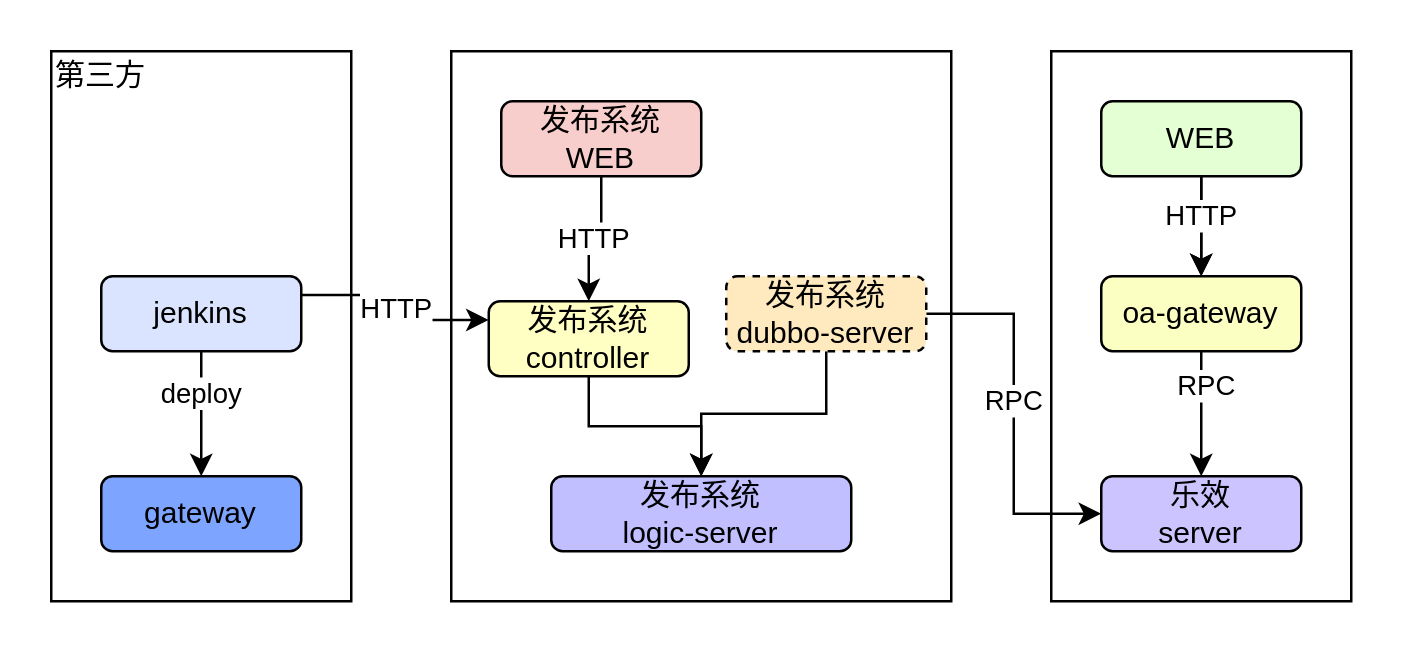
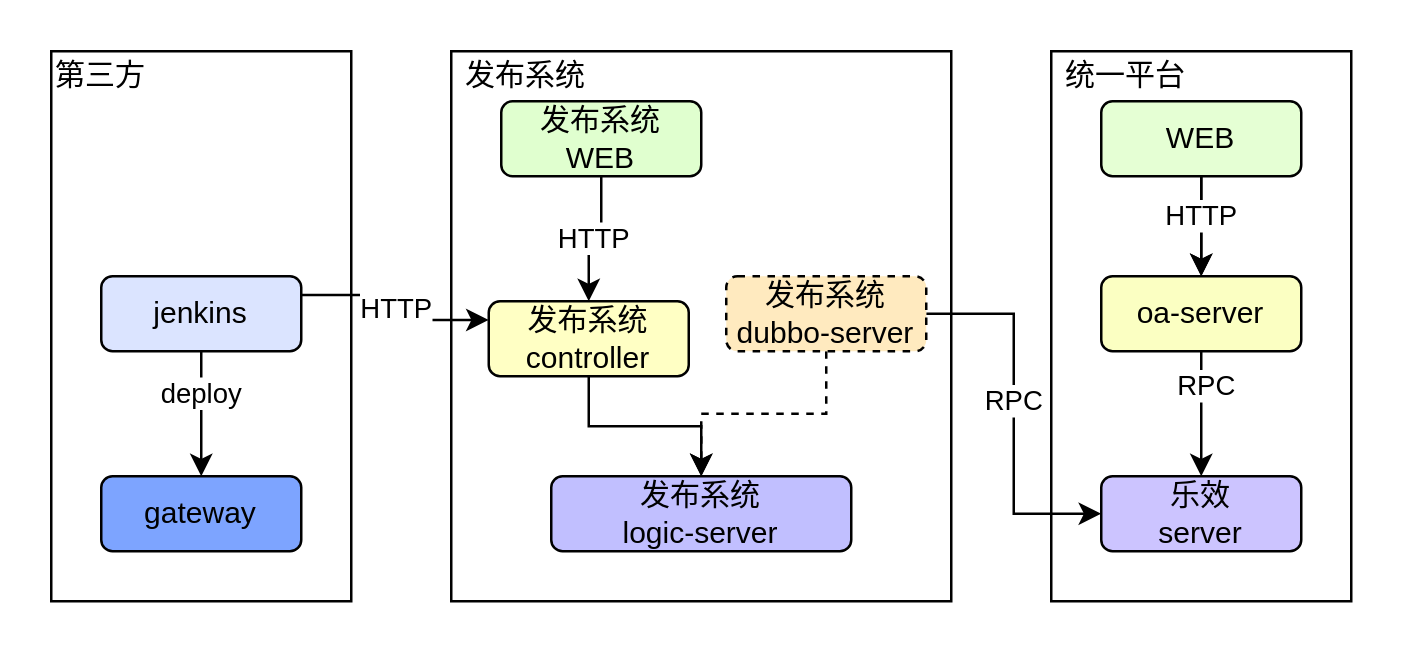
node "发布系统": added
node "统一平台": added
node "发布系统 WEB": fillcolor #f8cecc -> #e0ffcf
node "oa-gateway": label "oa-gateway" -> "oa-server"
edge "发布系统 dubbo-server" -> "发布系统 logic-server": style solid -> dashed
